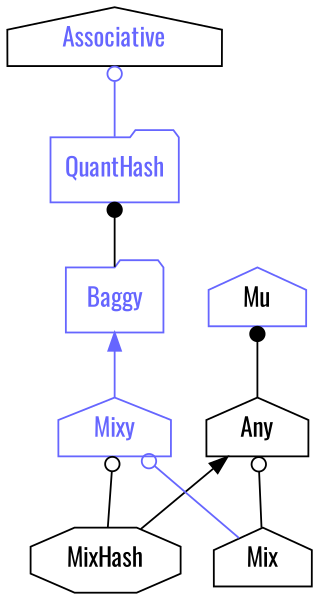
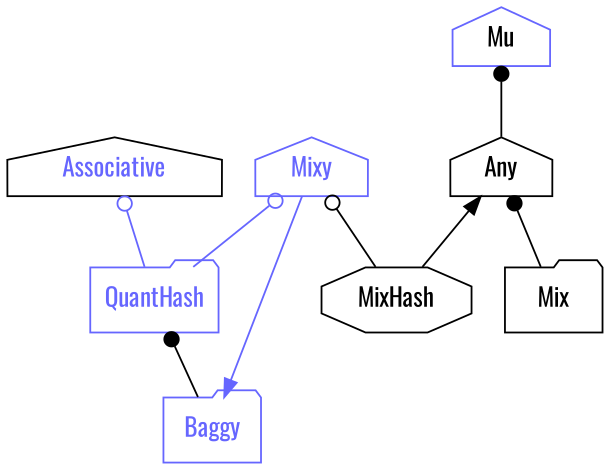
edge "Mix" -> "Any": arrowhead odot -> dot
edge "Mix" -> "Mixy": now "QuantHash" -> "Mixy"
node "Mix": shape house -> folder
